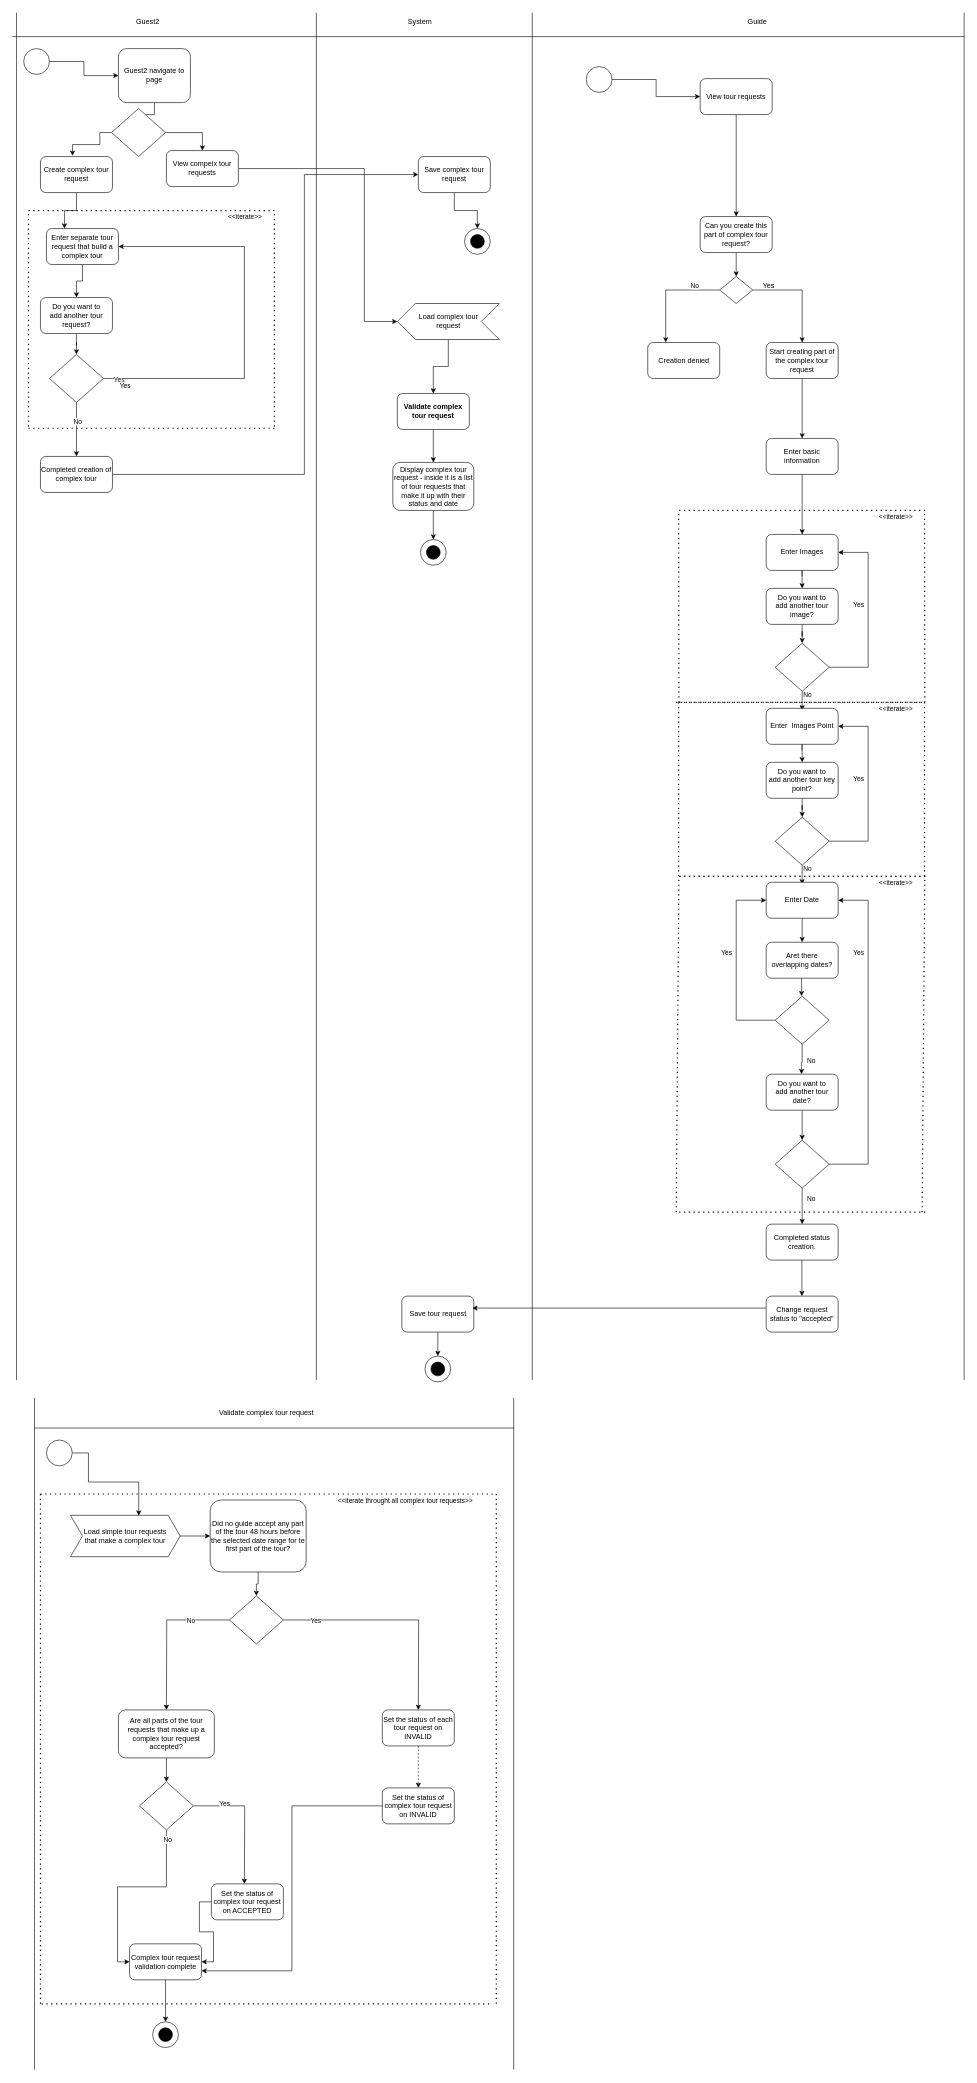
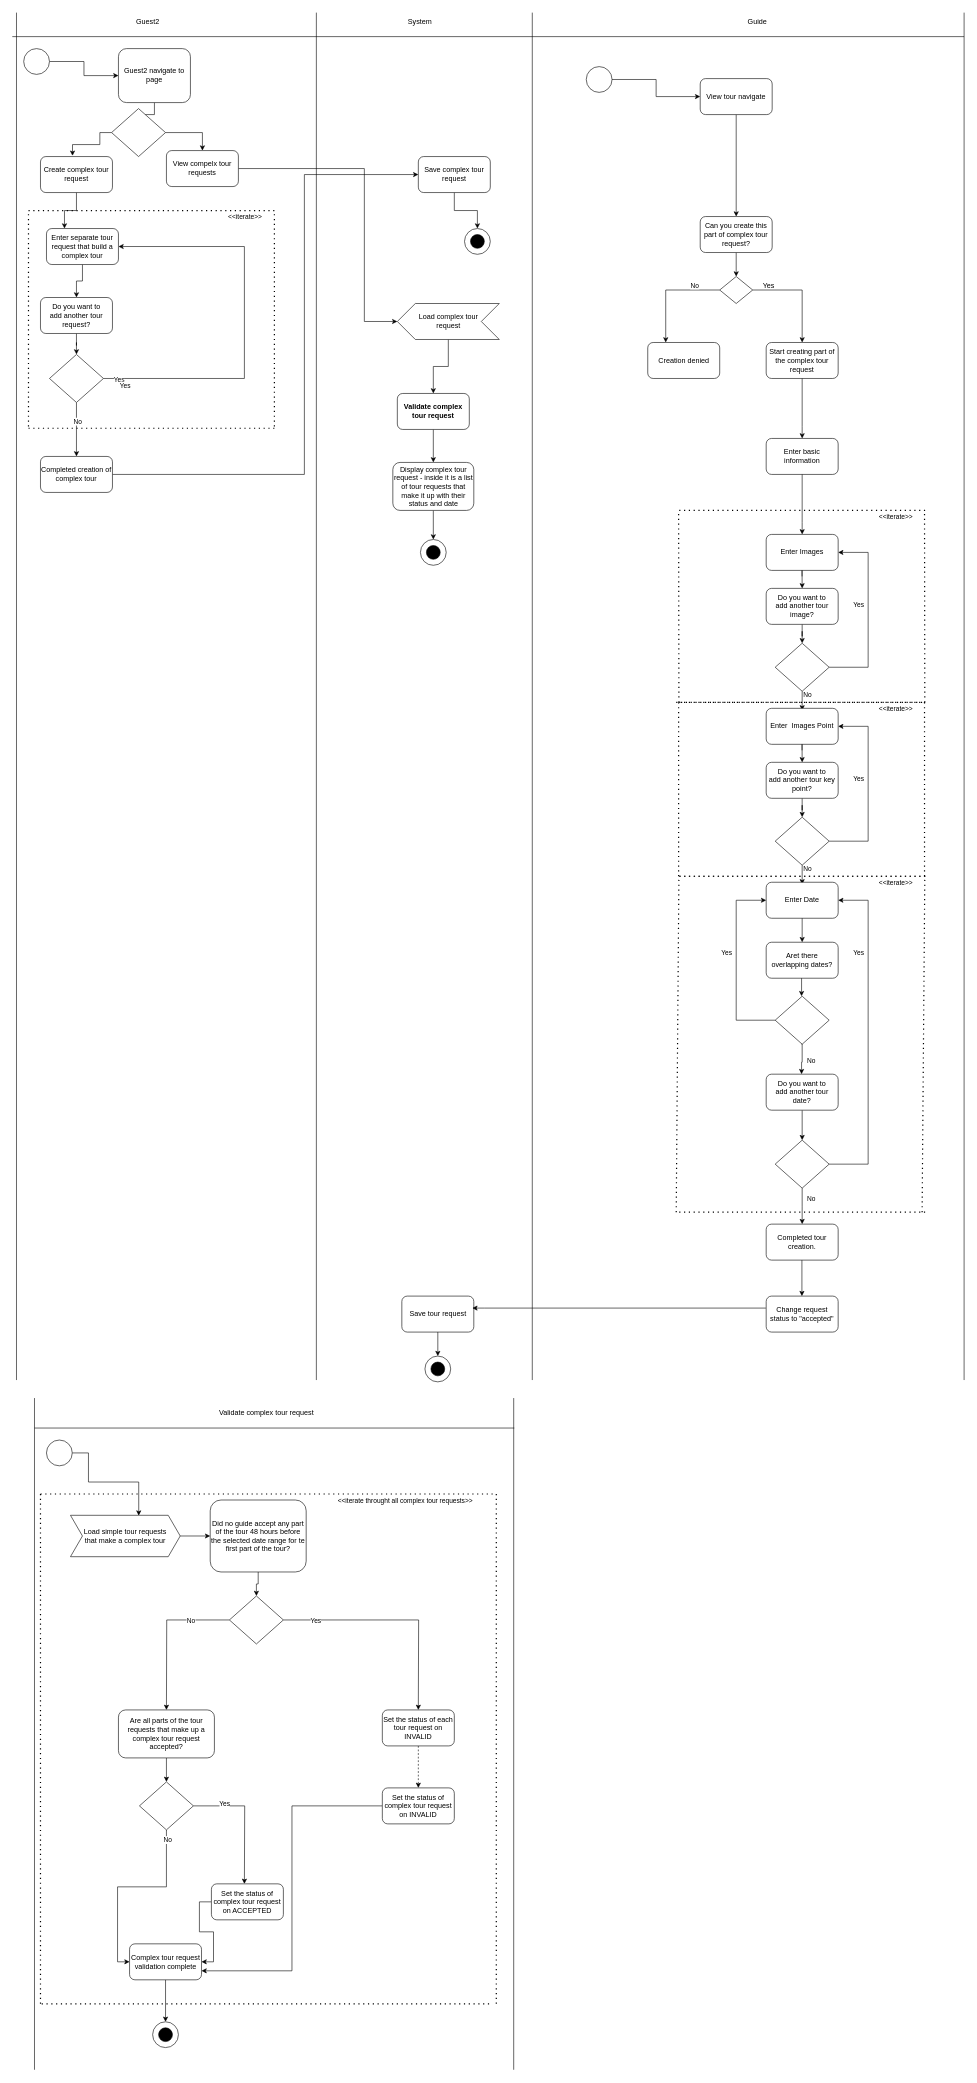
node "View tour requests": label "View tour requests" -> "View tour navigate"
node "Completed status creation.": label "Completed status creation." -> "Completed tour creation."
